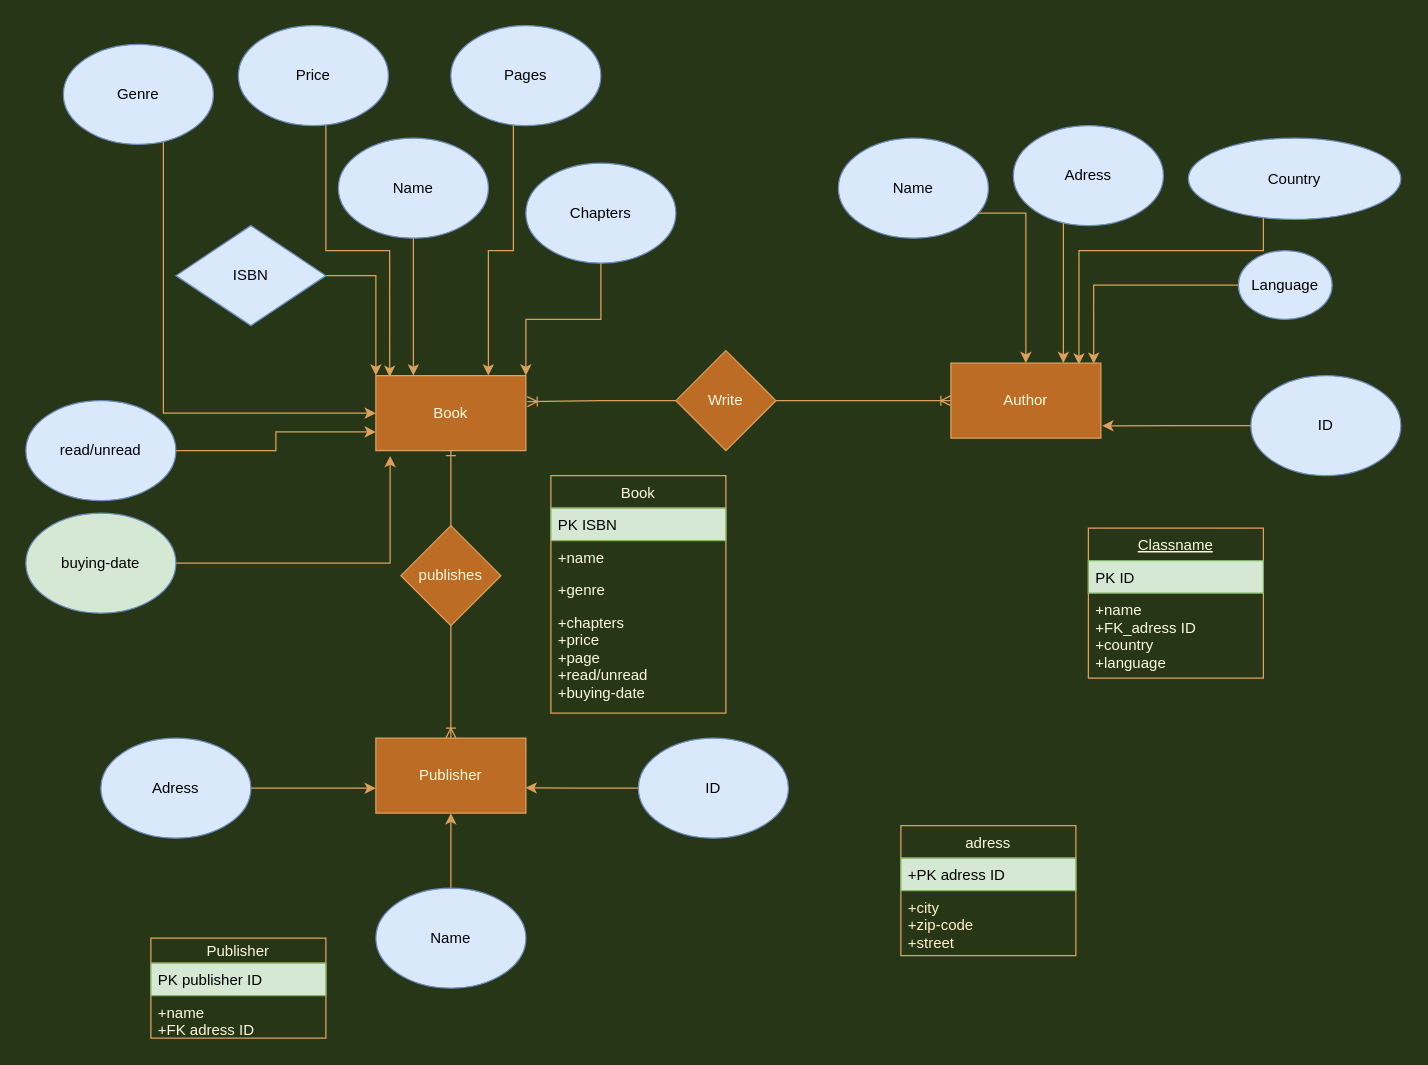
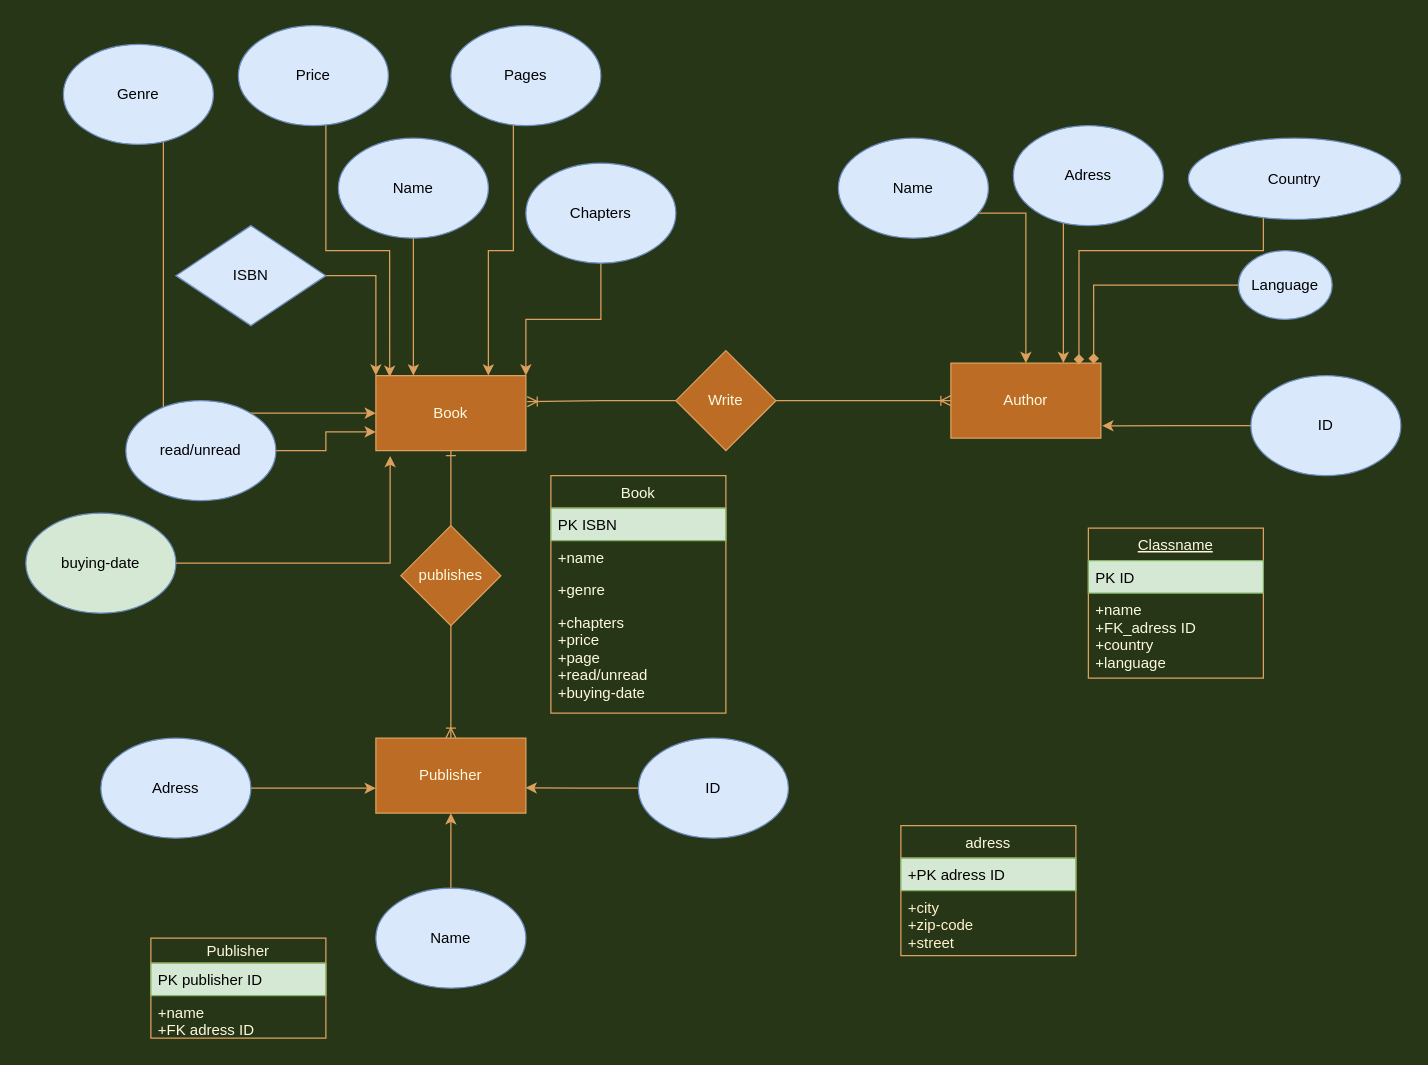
edge "Language" -> "Author": arrowhead classic -> diamond
edge "Country" -> "Author": arrowhead classic -> diamond
node "read/unread": moved (101, 451) -> (201, 451)
